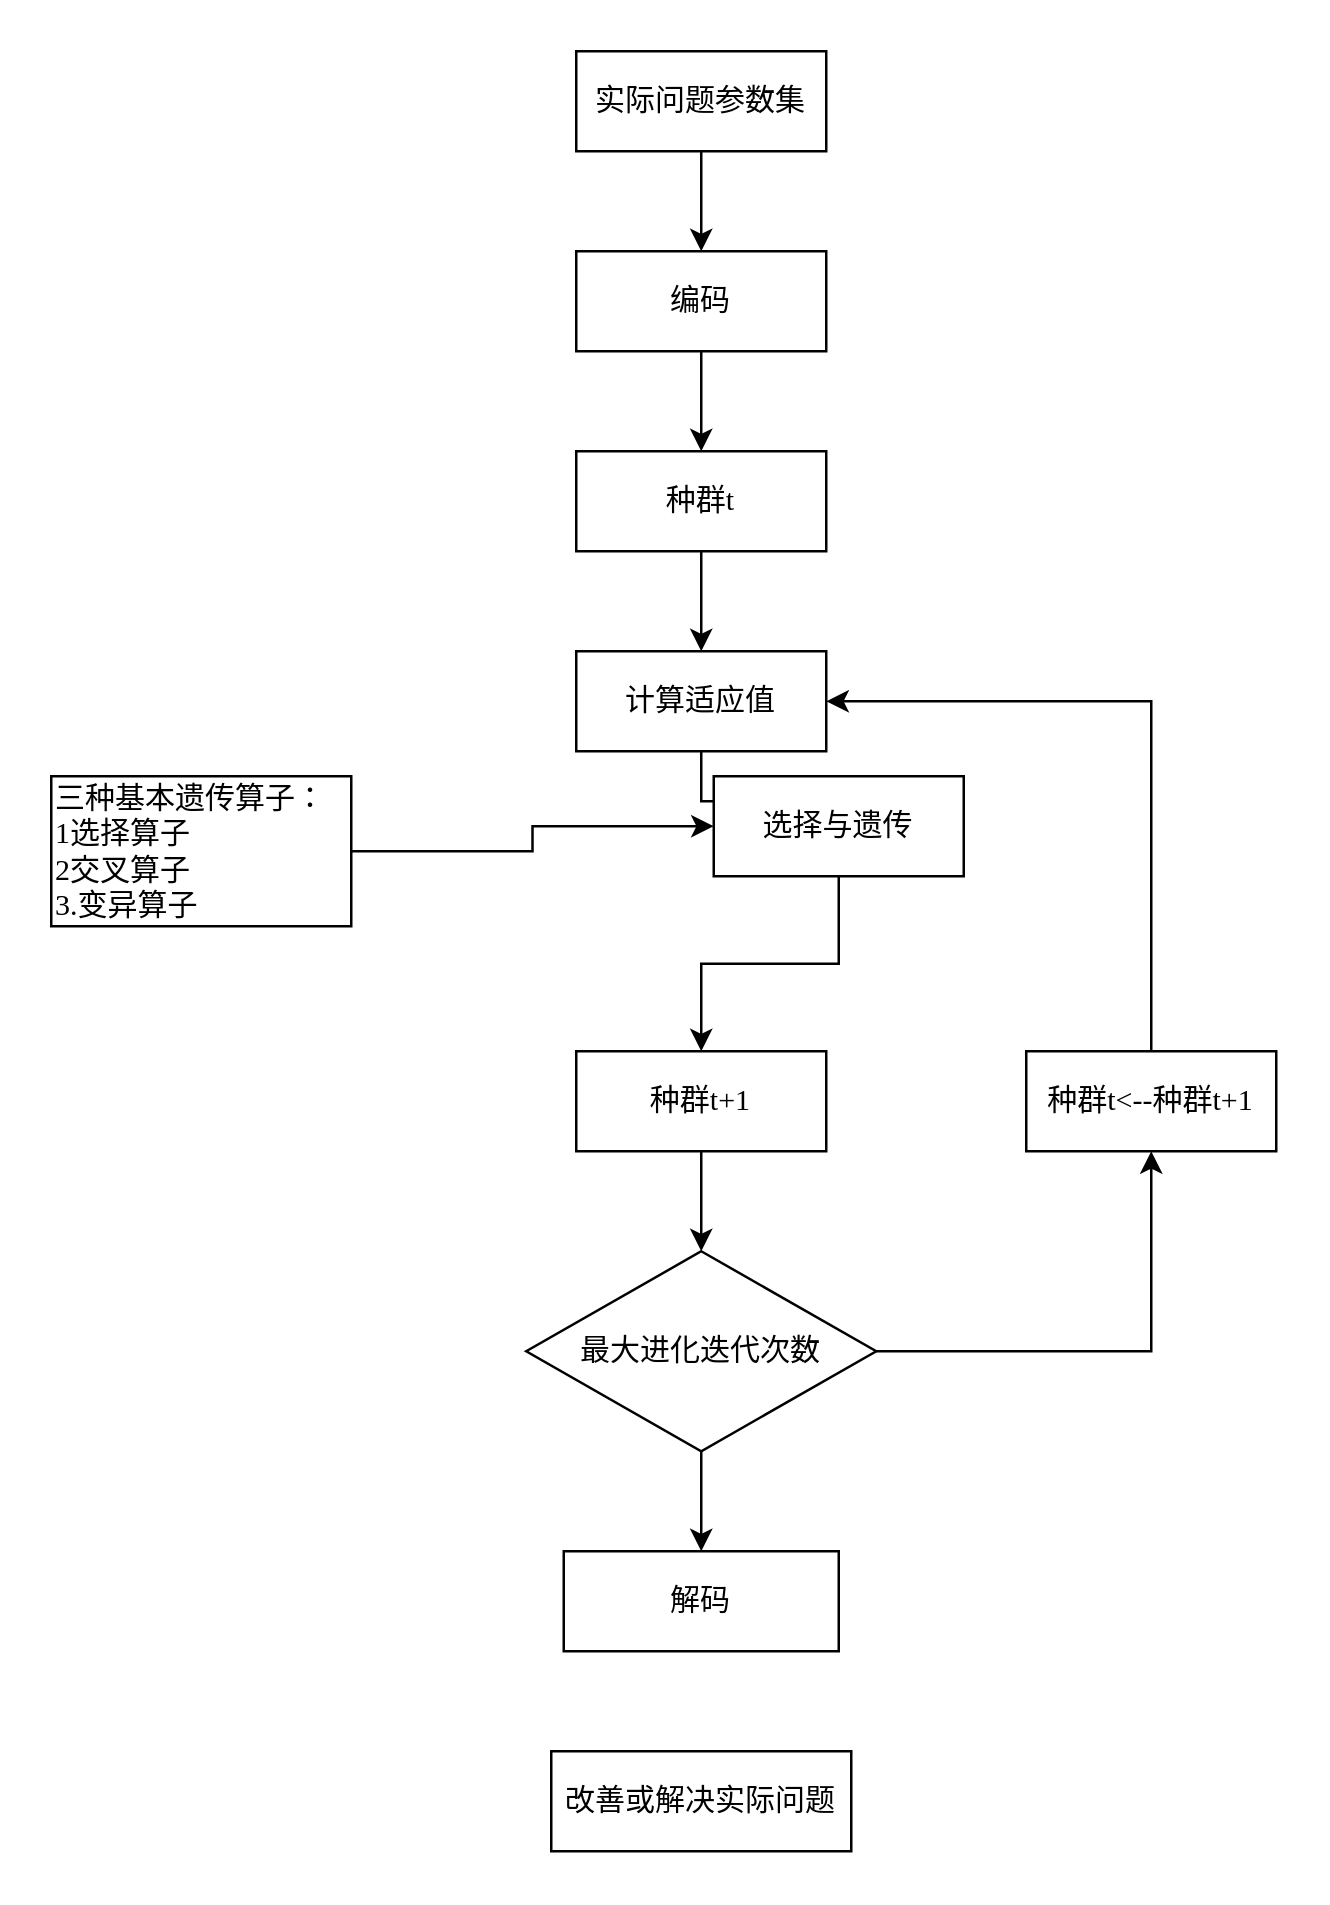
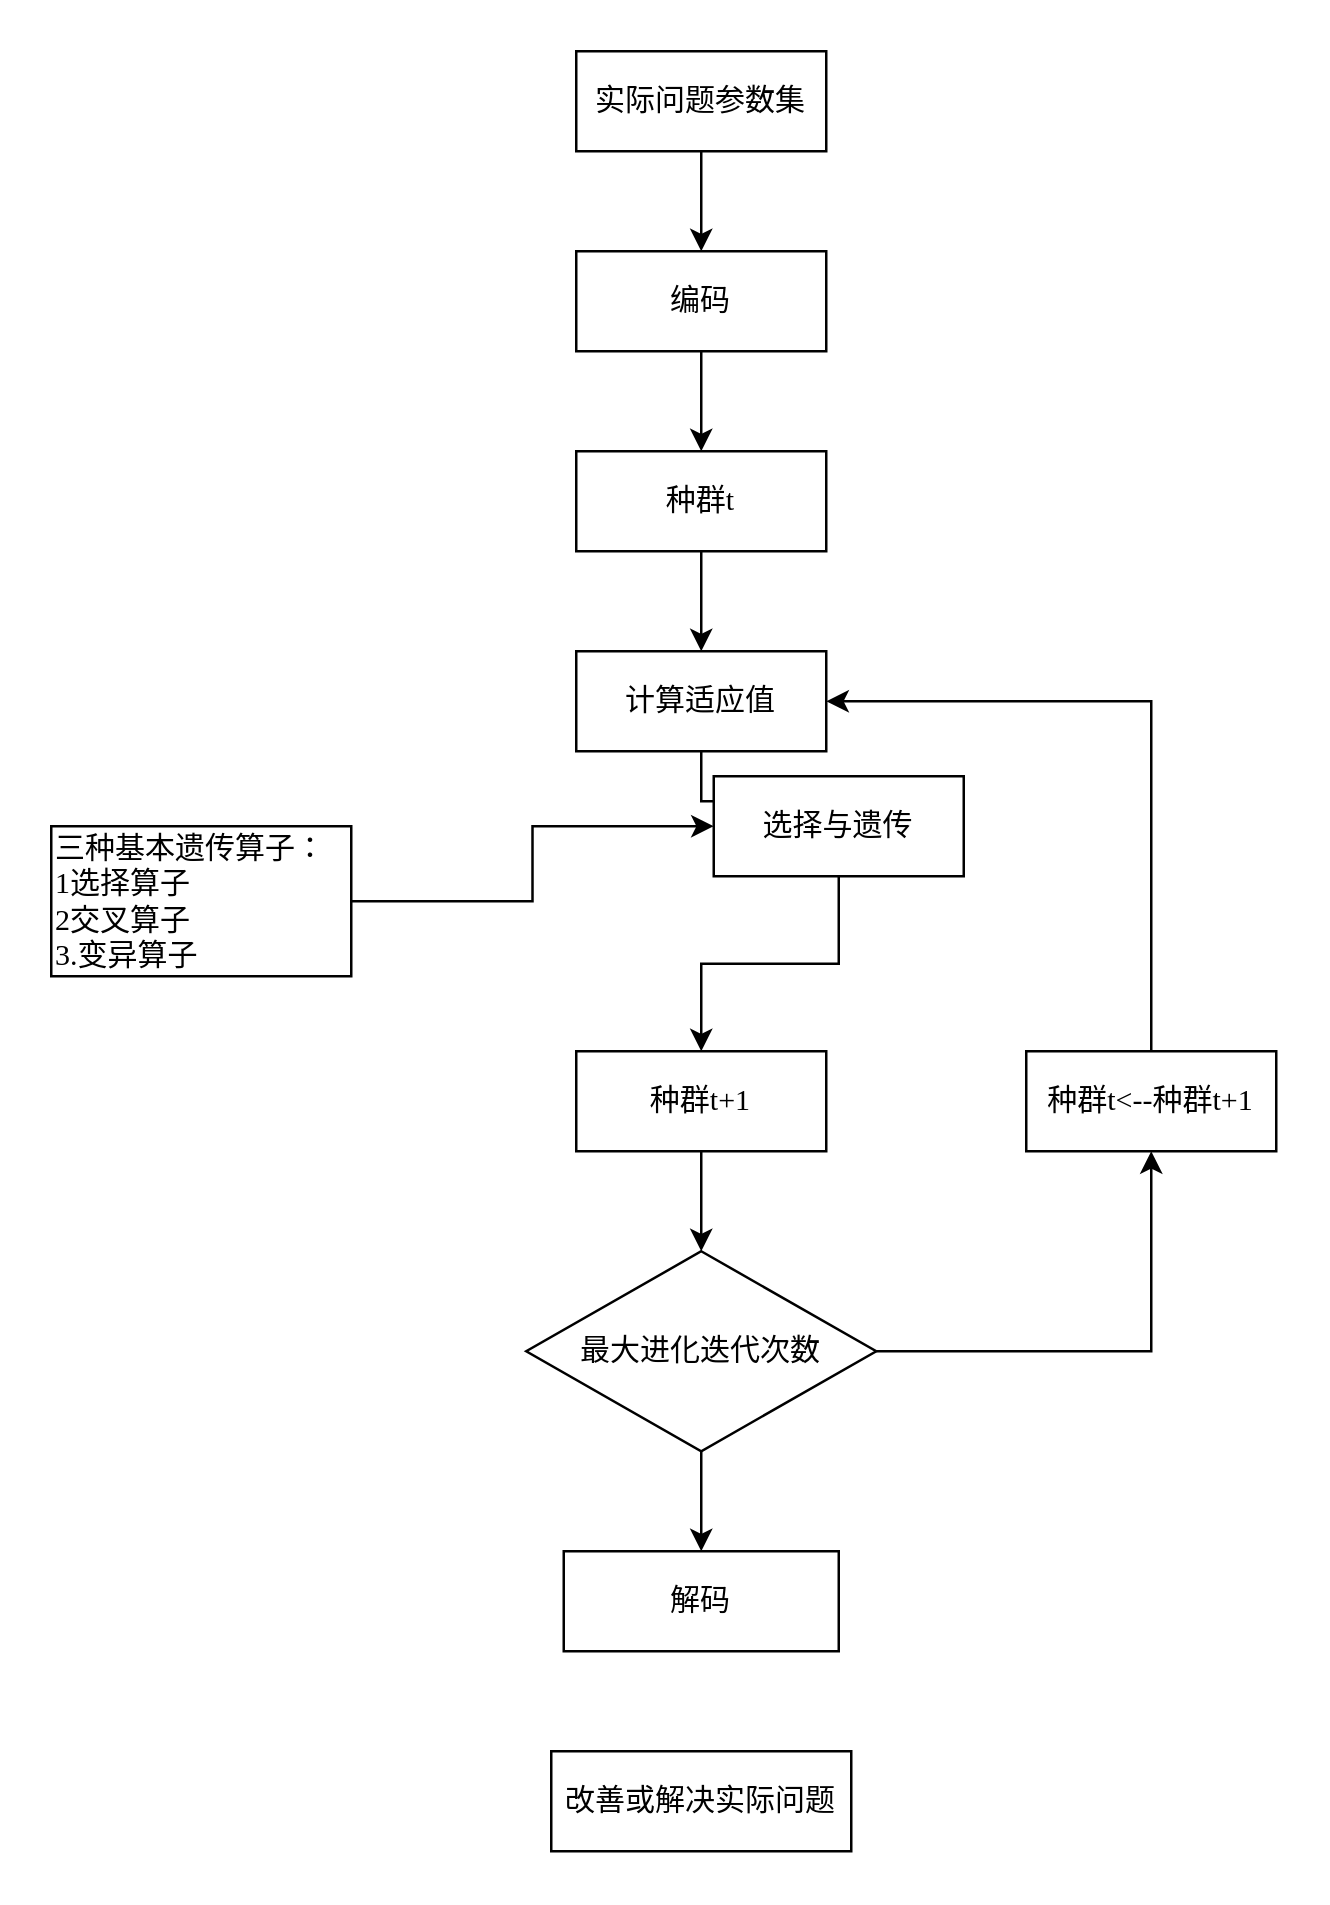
node "三种基本遗传算子： 1选择算子 2交叉算子 3.变异算子": moved (201, 851) -> (201, 901)
